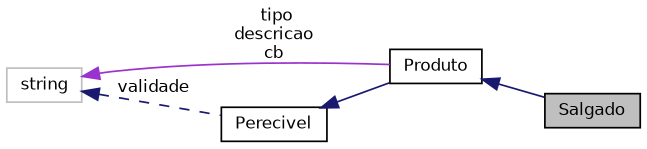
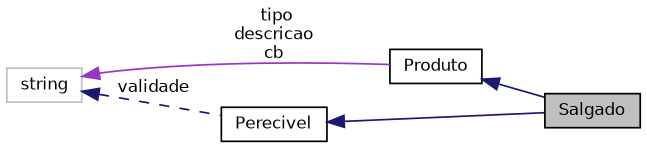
edge "Produto" -> "Perecivel": now "Salgado" -> "Perecivel"
